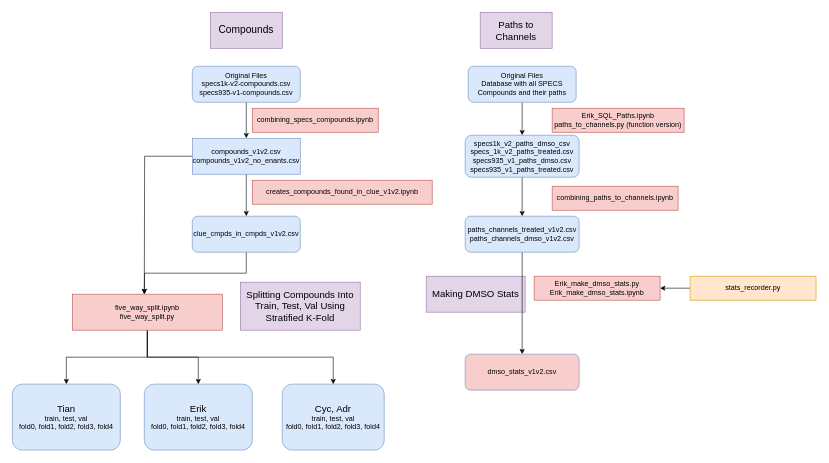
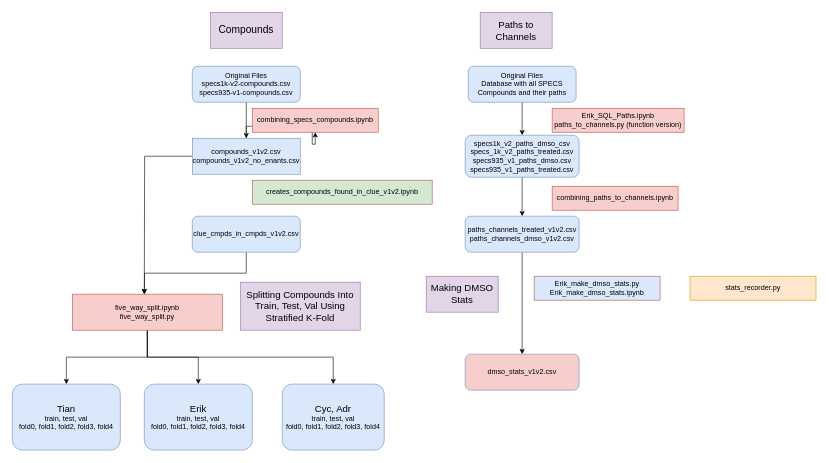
node "creates_compounds_found_in_clue_v1v2.ipynb": fillcolor #f8cecc -> #d5e8d4
edge "compounds_v1v2.csv compounds_v1v2_no_enants.csv" -> "clue_cmpds_in_cmpds_v1v2.csv": now "compounds_v1v2.csv compounds_v1v2_no_enants.csv" -> "combining_specs_compounds.ipynb"
node "Erik_make_dmso_stats.py Erik_make_dmso_stats.ipynb": fillcolor #f8cecc -> #dae8fc
edge "stats_recorder.py" -> "Erik_make_dmso_stats.py Erik_make_dmso_stats.ipynb": removed
node "Making DMSO Stats": size 99x36 -> 72x36
